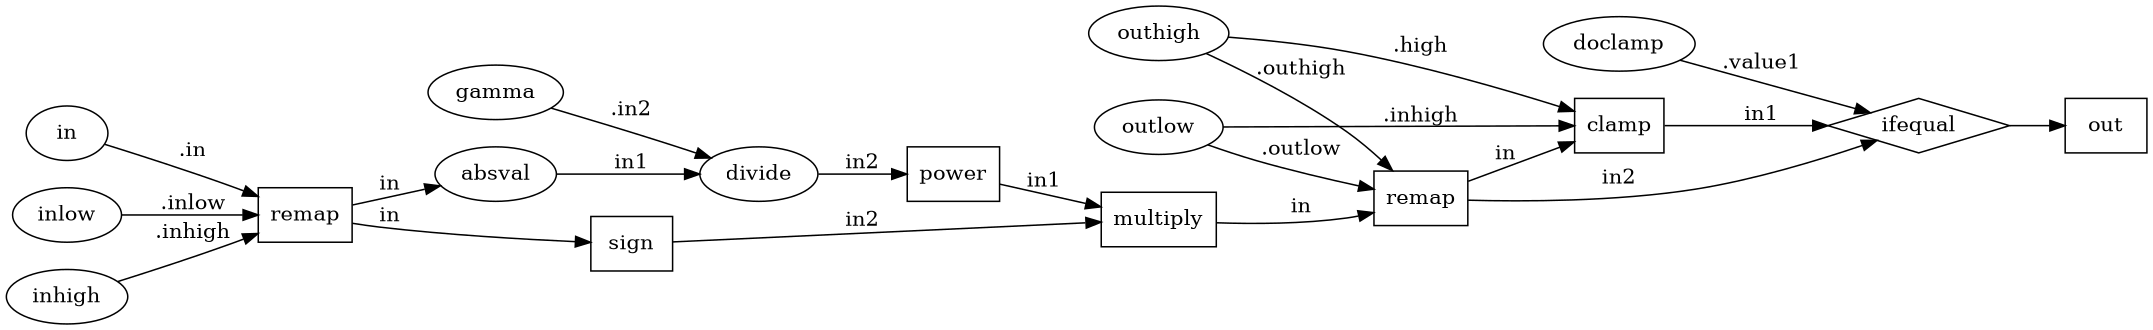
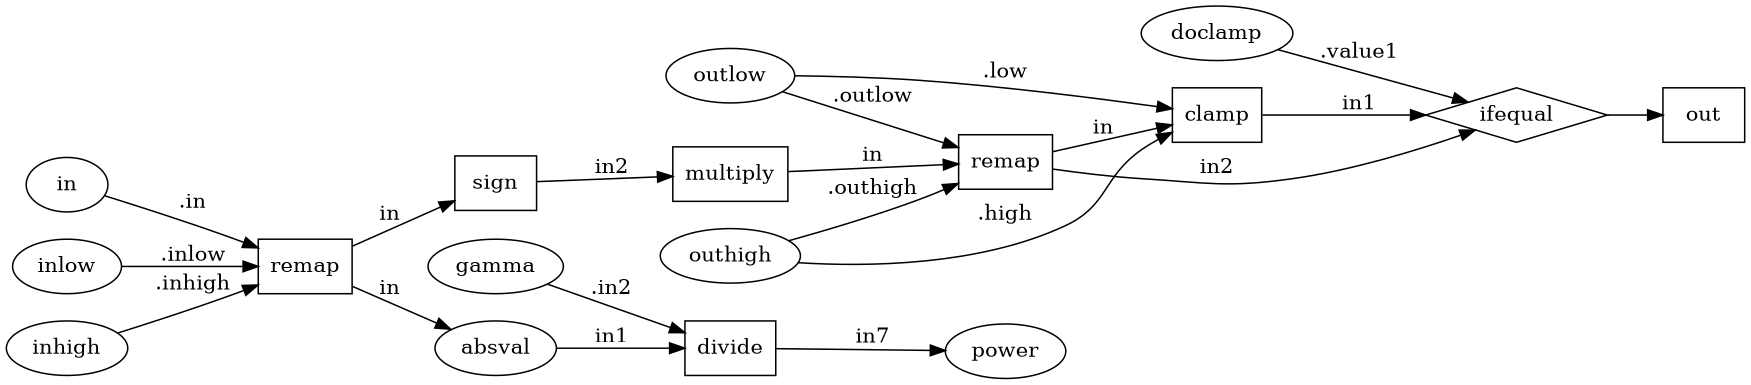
edge "outlow" -> "clamp": label ".inhigh" -> ".low"
edge "divide" -> "power": label "in2" -> "in7"
node "divide": shape ellipse -> box
node "power": shape box -> ellipse
edge "power" -> "multiply": removed, label "in1"
